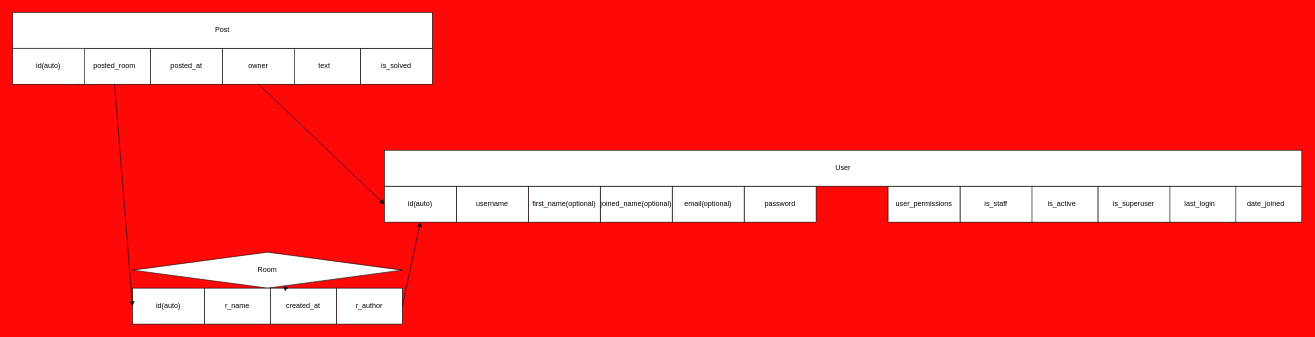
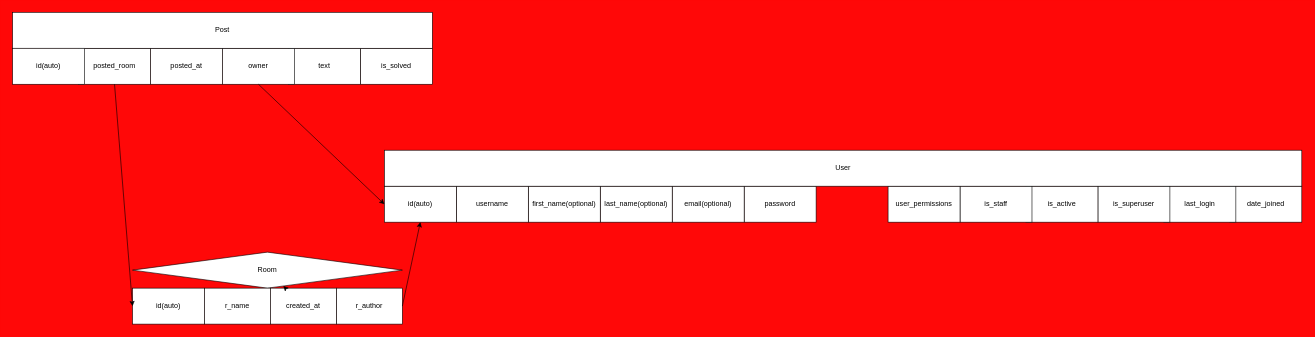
node "joined_name(optional)": label "joined_name(optional)" -> "last_name(optional)"
